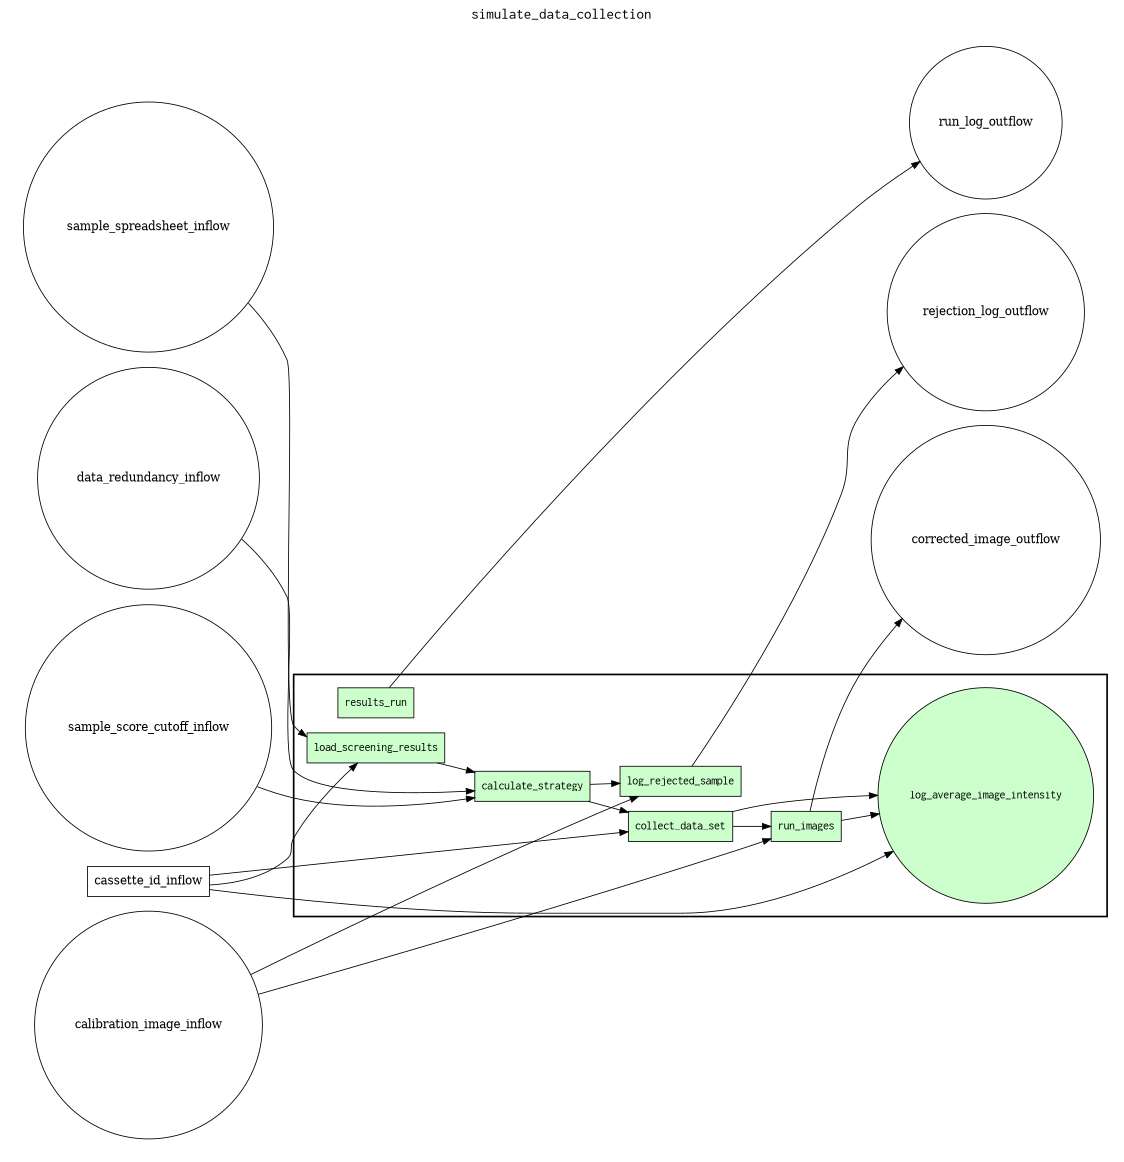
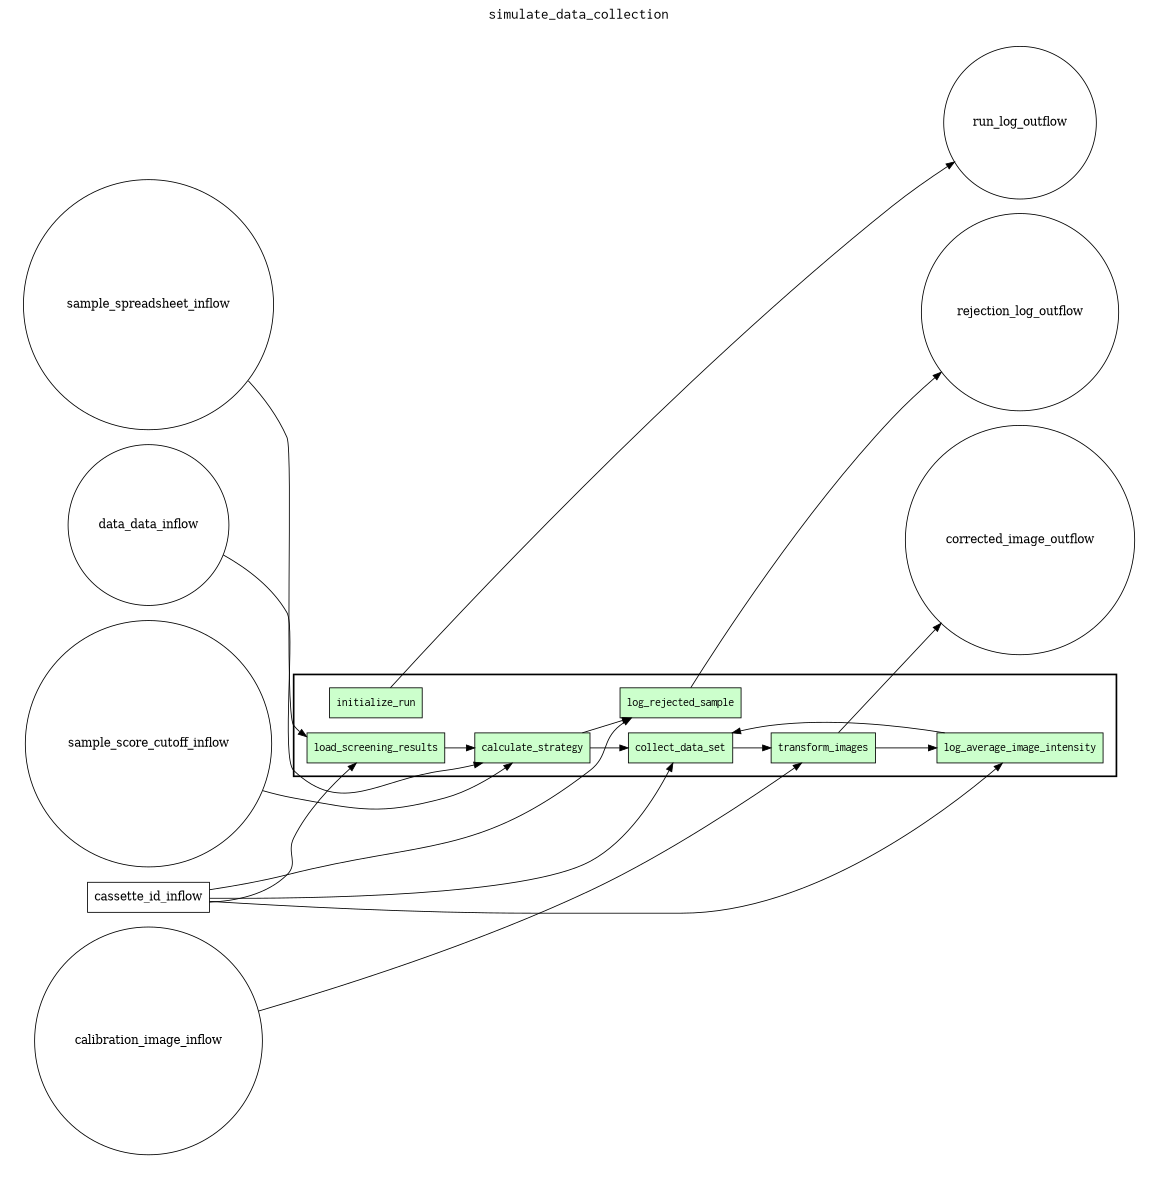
node "data_redundancy_inflow": label "data_redundancy_inflow" -> "data_data_inflow"
node "results_run": label "results_run" -> "initialize_run"
node "log_average_image_intensity": shape circle -> box
edge "collect_data_set" -> "log_average_image_intensity": reversed
node "run_images": label "run_images" -> "transform_images"
edge "calibration_image_inflow" -> "log_rejected_sample": now "cassette_id_inflow" -> "log_rejected_sample"
